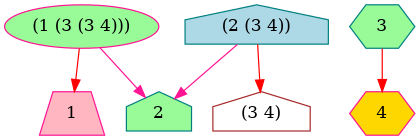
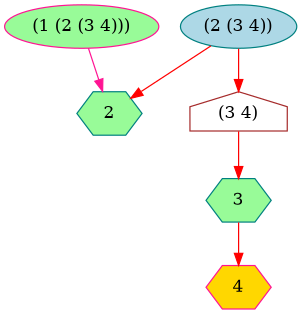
node "(1 (3 (3 4)))": label "(1 (3 (3 4)))" -> "(1 (2 (3 4)))"
node "(2 (3 4))": shape house -> ellipse
edge "(2 (3 4))" -> "2": color deeppink -> red
node "1": removed
node "2": shape house -> hexagon
edge "(3 4)" -> "3": added
